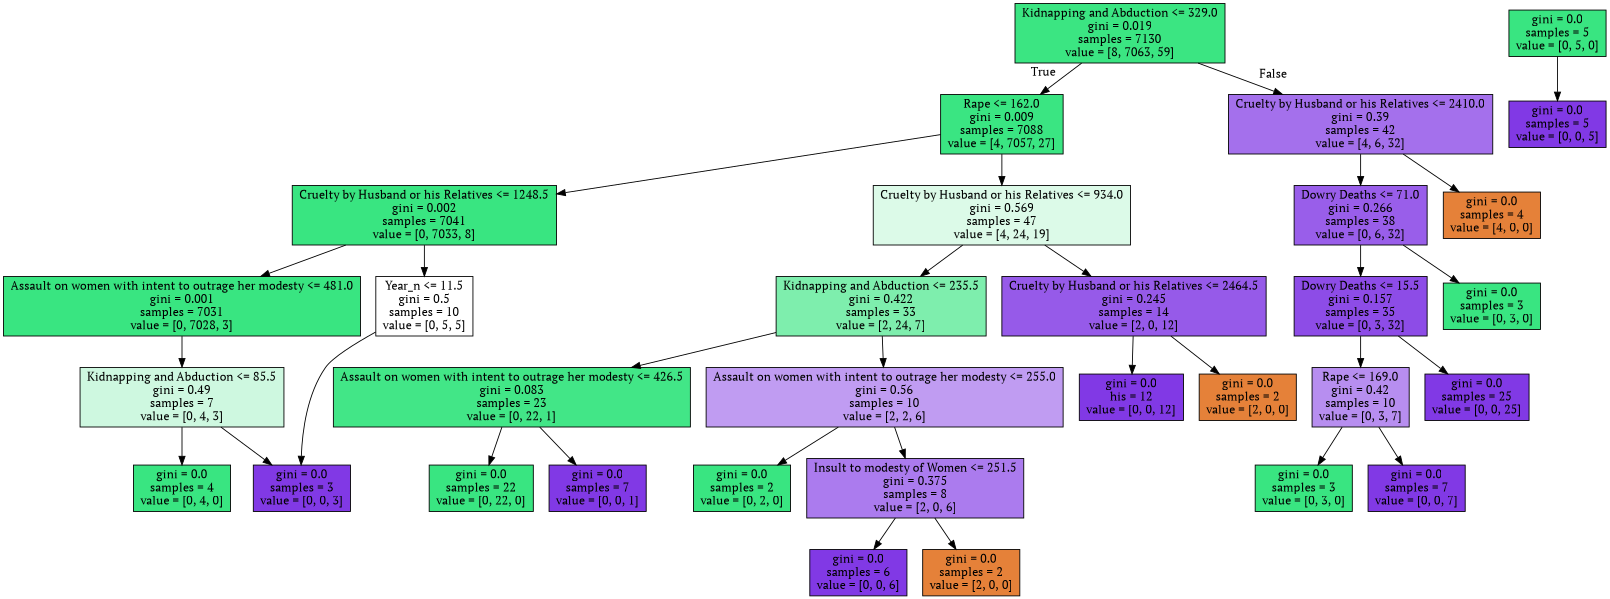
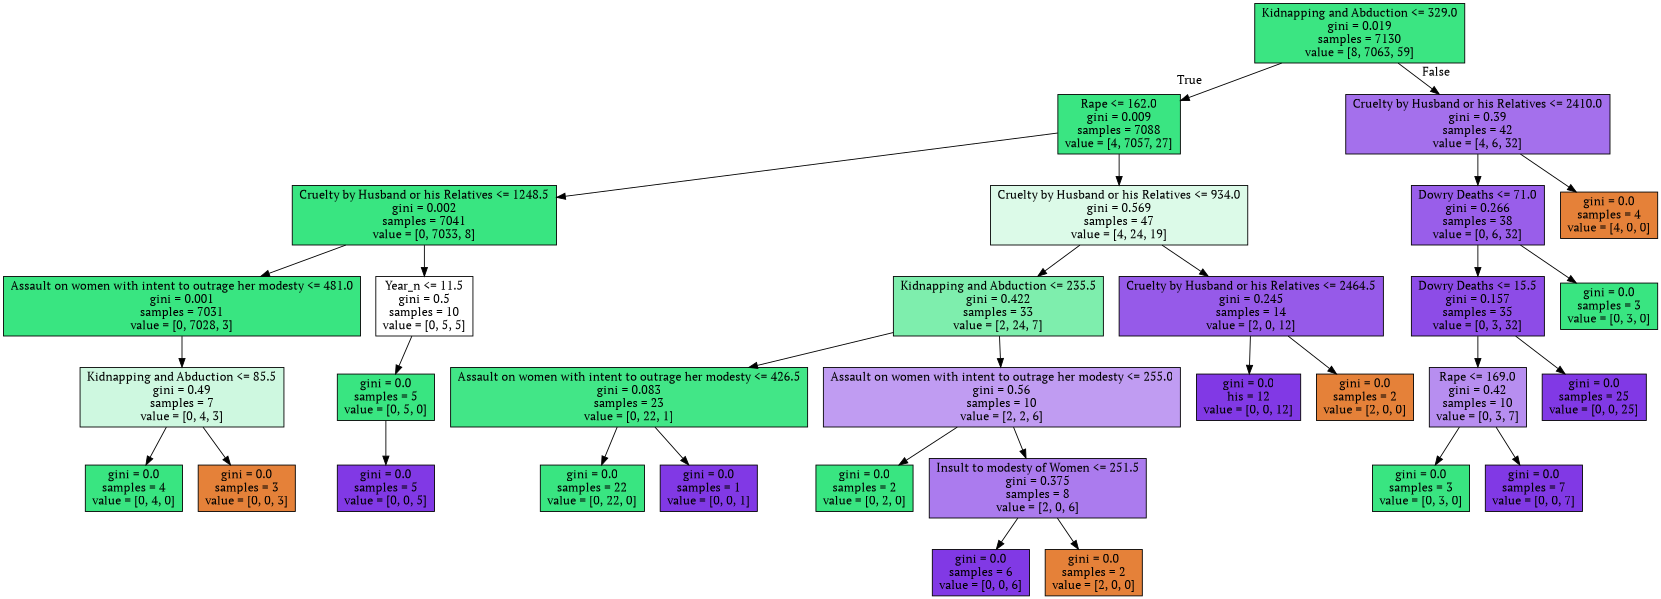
edge "Year_n <= 11.5 gini = 0.5 samples = 10 value = [0, 5, 5]" -> "gini = 0.0 samples = 3 value = [0, 0, 3]": now "Year_n <= 11.5 gini = 0.5 samples = 10 value = [0, 5, 5]" -> "gini = 0.0 samples = 5 value = [0, 5, 0]"
node "gini = 0.0 samples = 3 value = [0, 0, 3]": fillcolor #8139e5 -> #e58139
node "gini = 0.0 samples = 7 value = [0, 0, 1]": label "gini = 0.0 samples = 7 value = [0, 0, 1]" -> "gini = 0.0 samples = 1 value = [0, 0, 1]"
